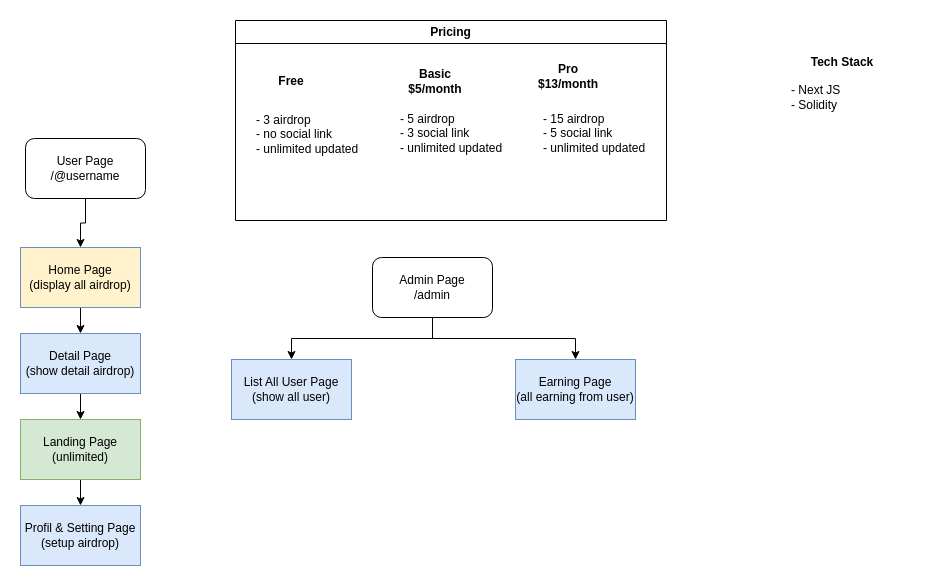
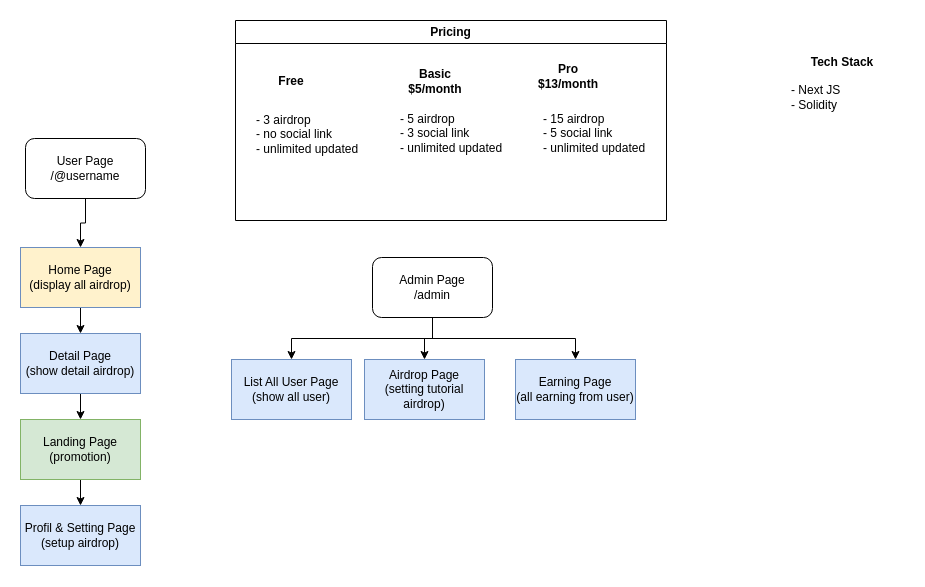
edge "Admin Page /admin" -> "Airdrop Page (setting tutorial airdrop)": added
node "Airdrop Page (setting tutorial airdrop)": added
node "Landing Page (unlimited)": label "Landing Page (unlimited)" -> "Landing Page (promotion)"
